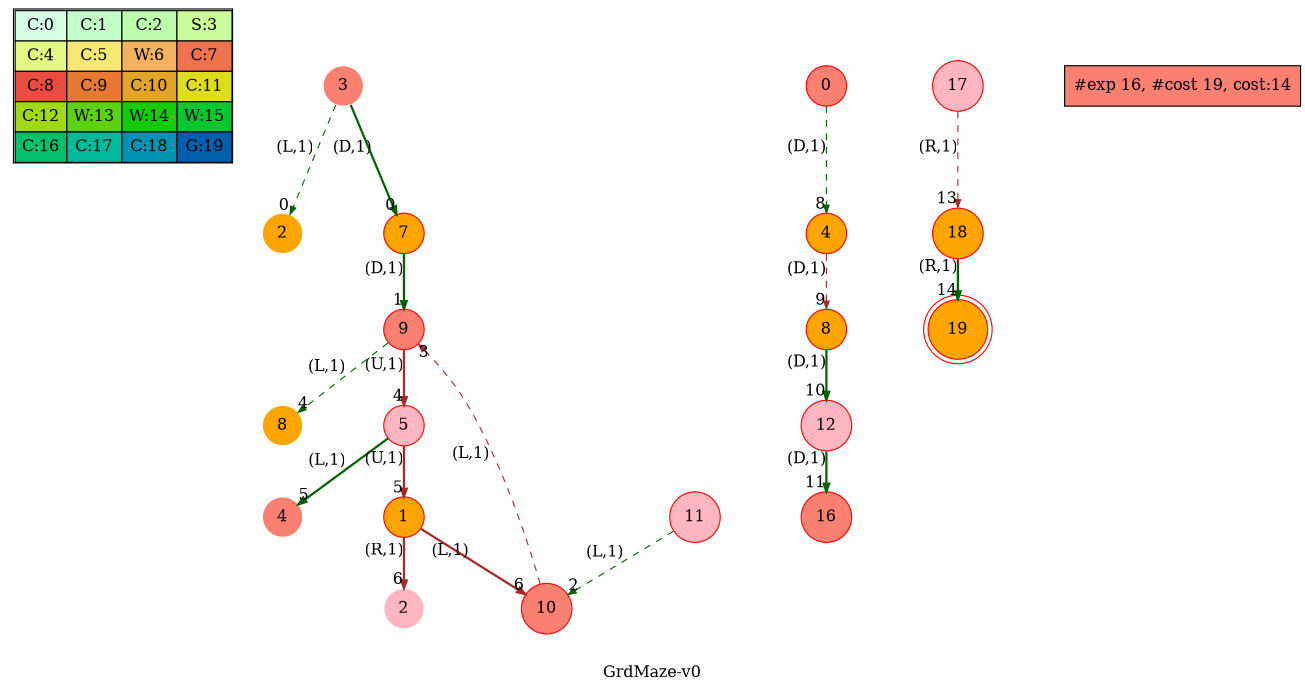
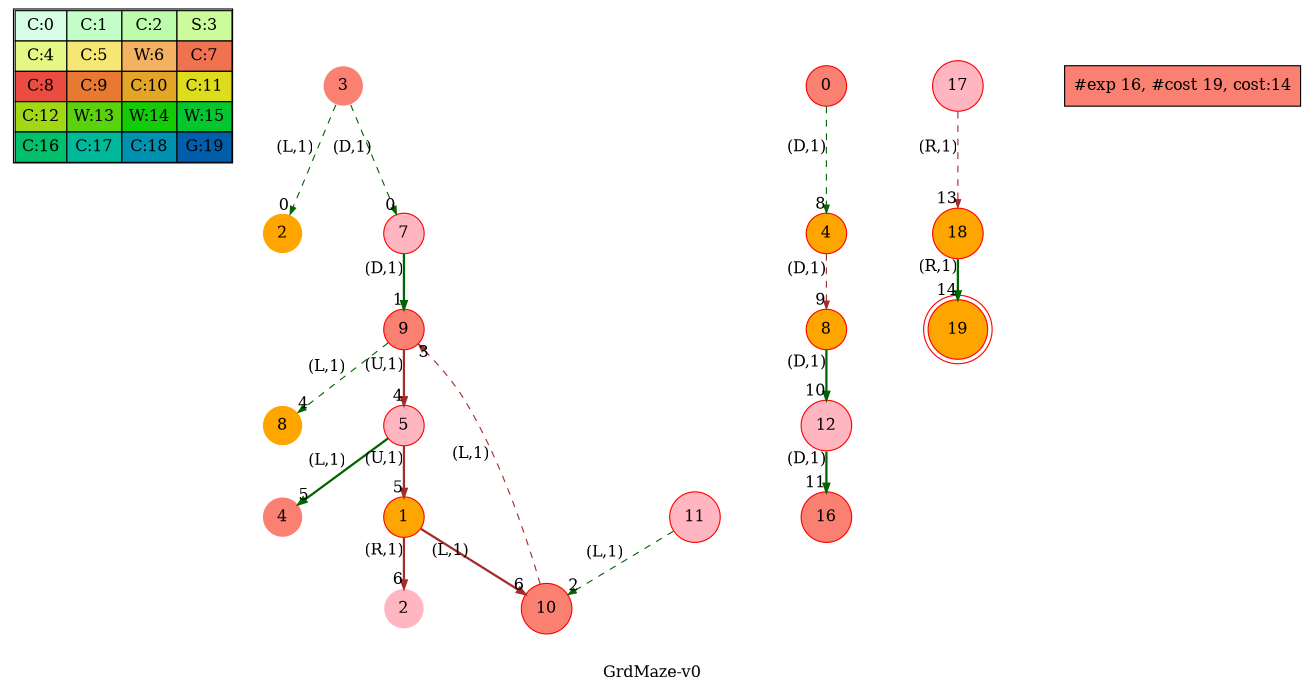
edge "3" -> "7": style bold -> dashed
node "7": fillcolor orange -> lightpink
